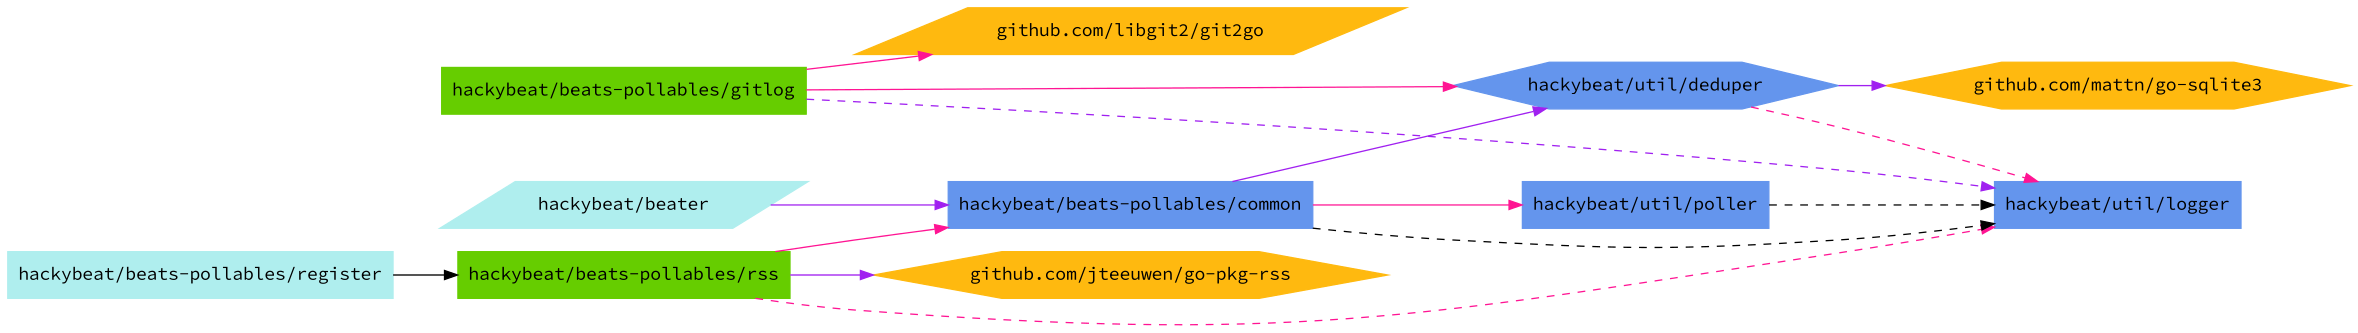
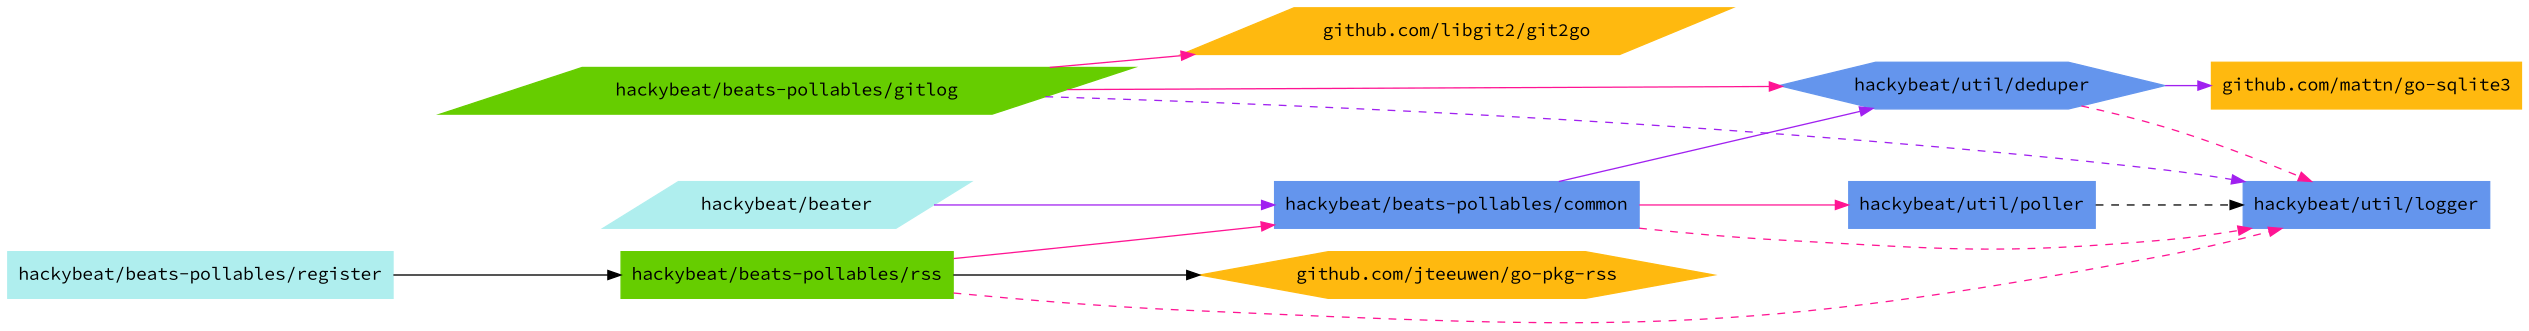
node "github.com/mattn/go-sqlite3": shape hexagon -> box
node "hackybeat/beats-pollables/gitlog": shape box -> parallelogram
edge "hackybeat/beats-pollables/common" -> "hackybeat/util/logger": color black -> deeppink
edge "hackybeat/beats-pollables/rss" -> "github.com/jteeuwen/go-pkg-rss": color purple -> black
